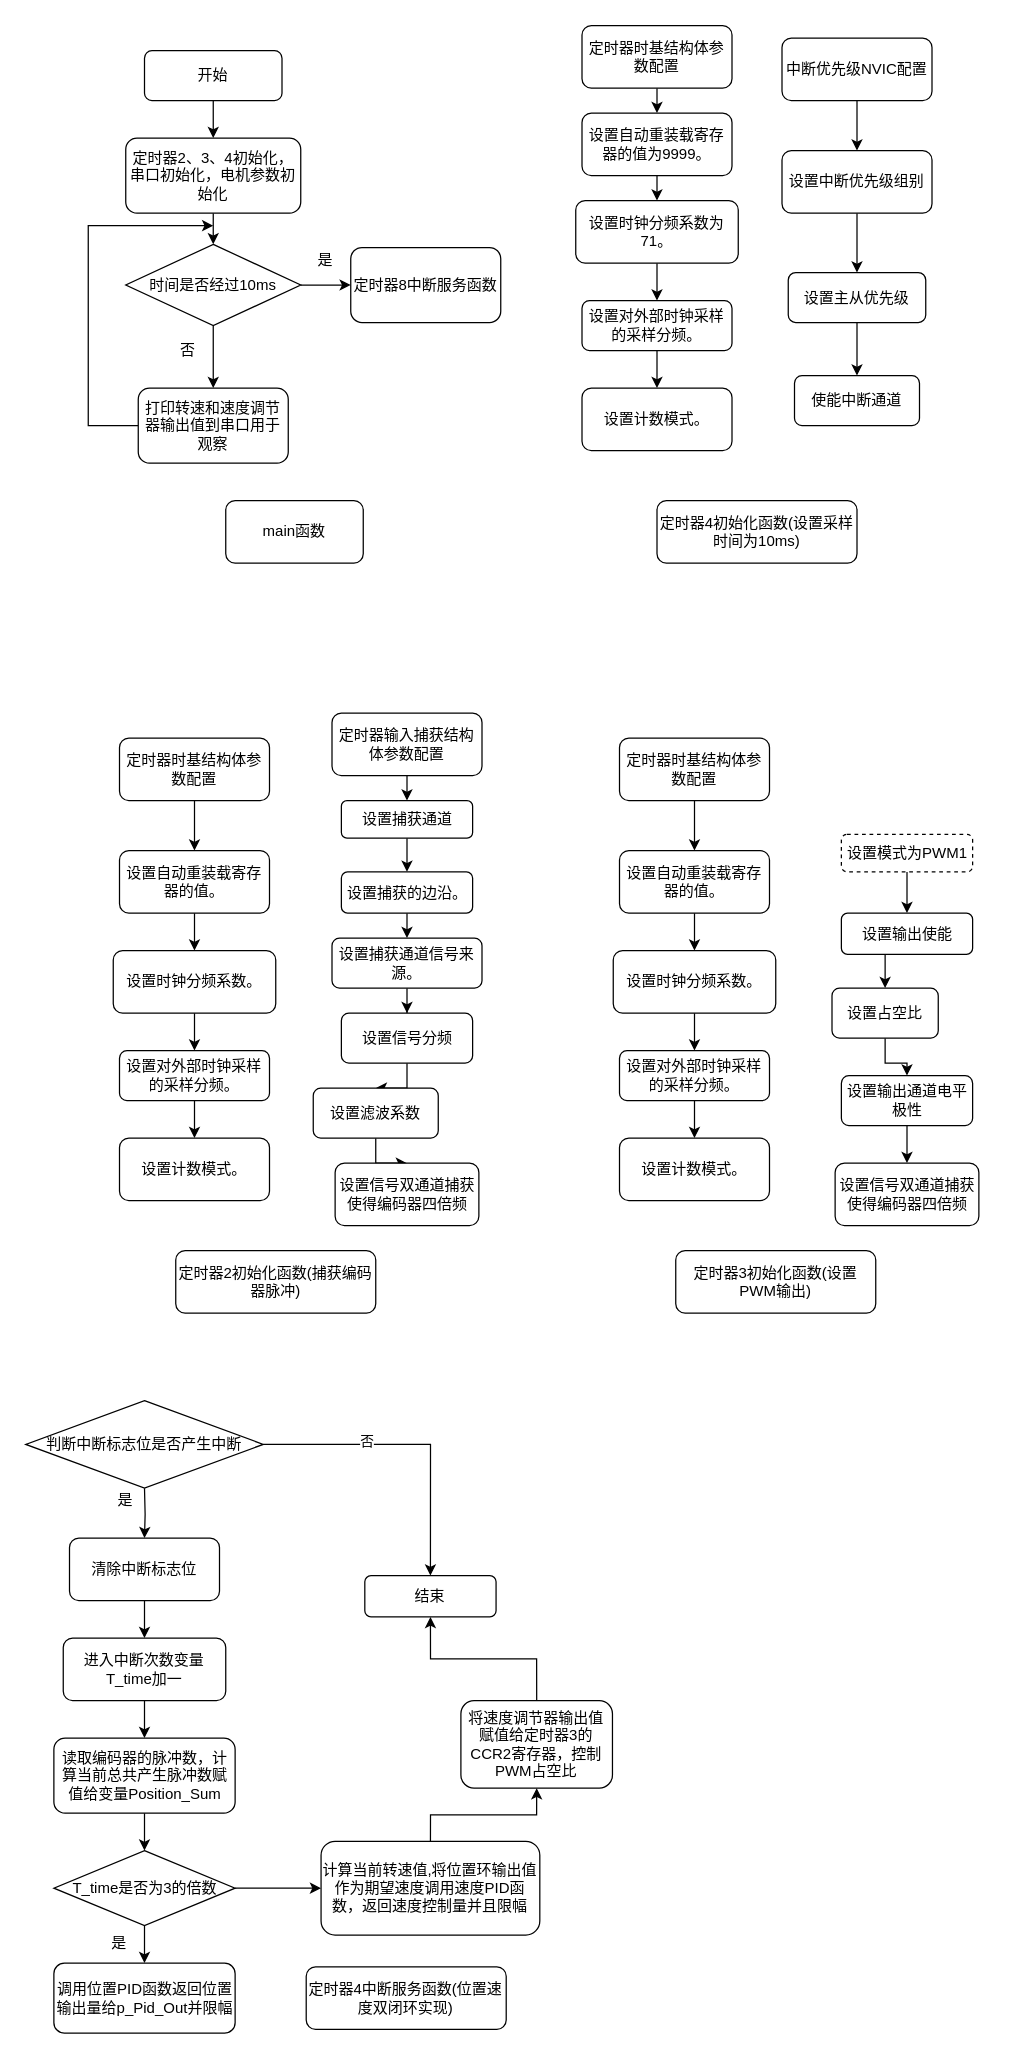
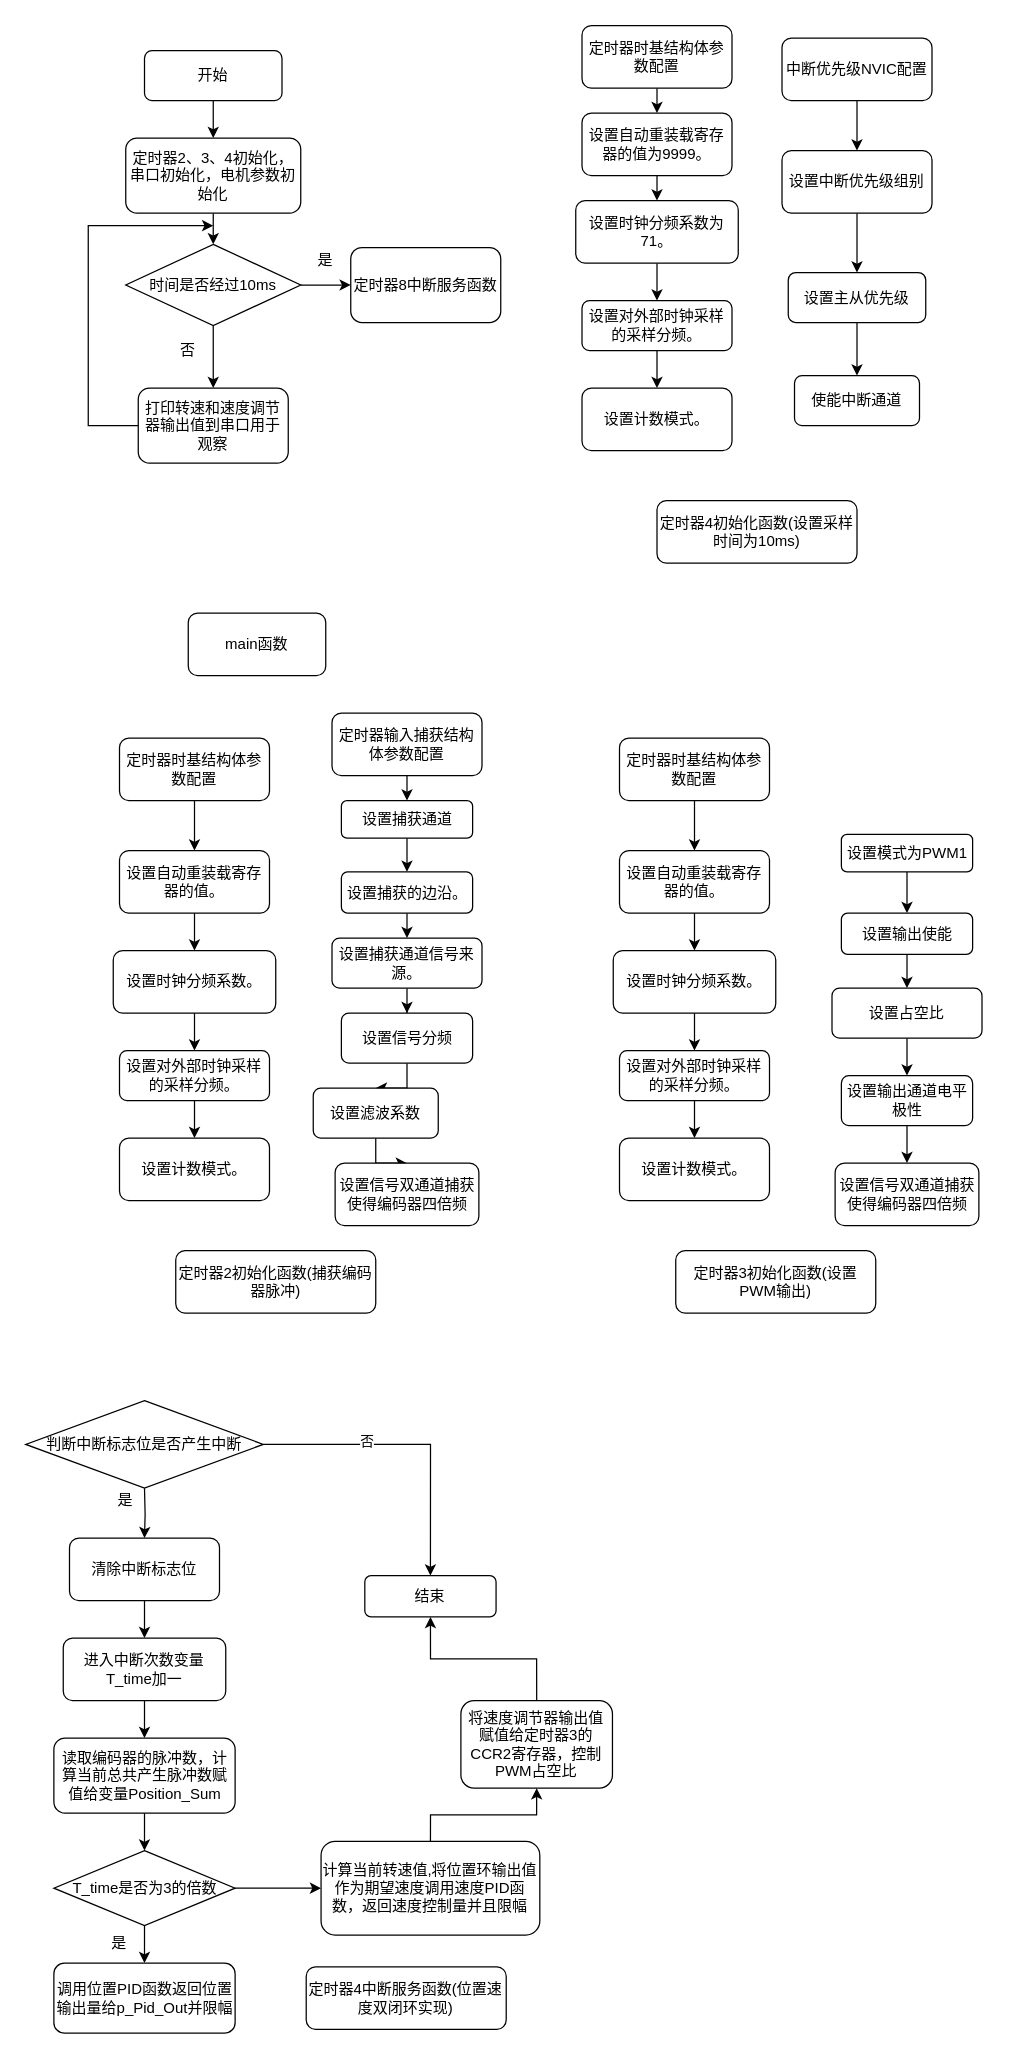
node "main函数": moved (294, 532) -> (257, 644)
node "设置模式为PWM1": style dashed -> solid
node "设置占空比": size 106x50 -> 150x50
